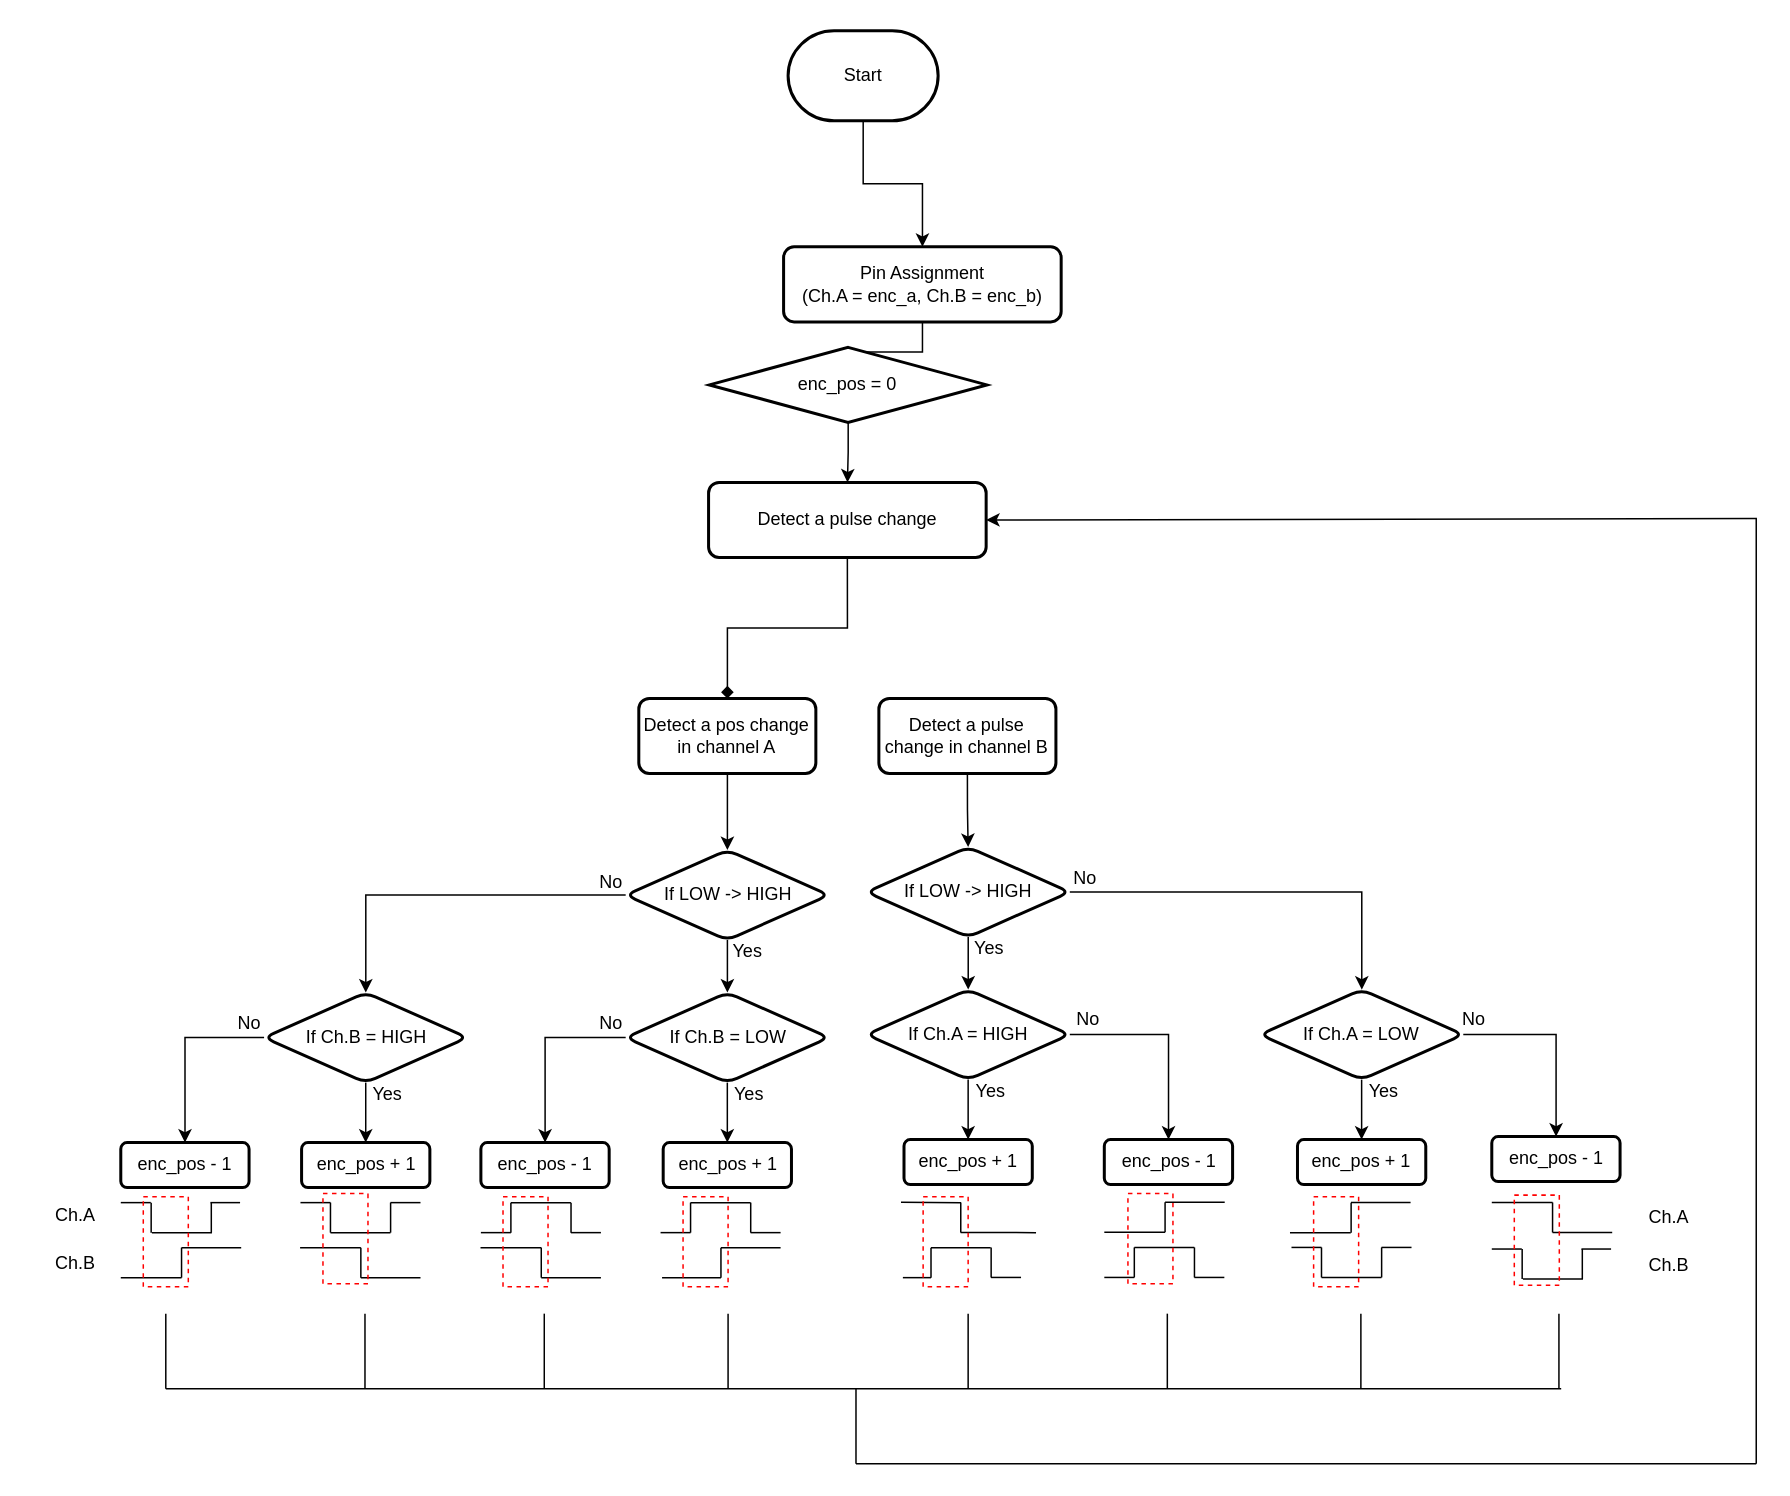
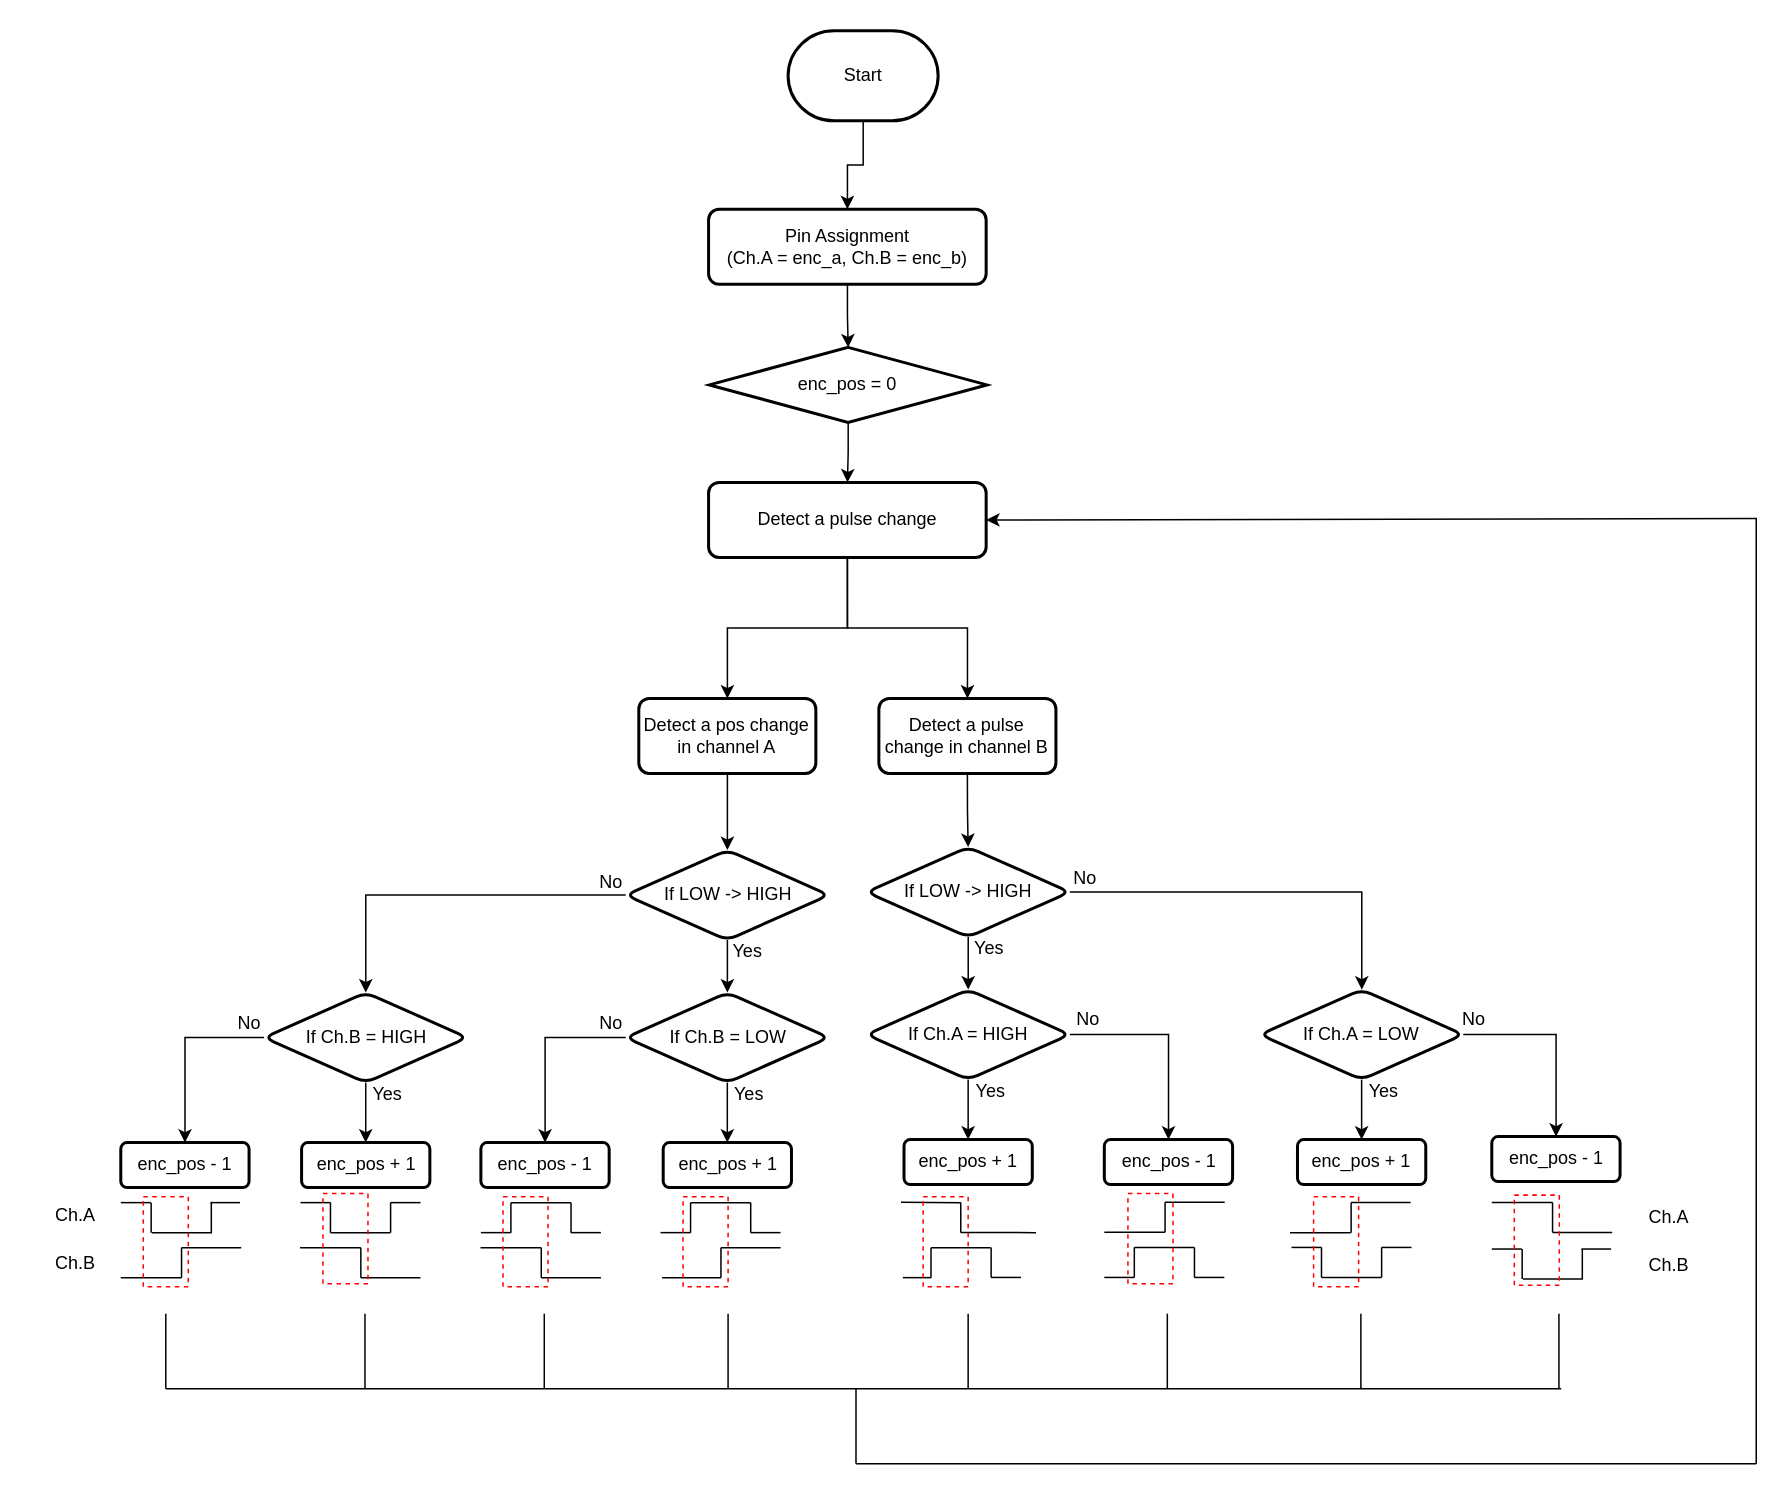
node "Pin Assignment (Ch.A = enc_a, Ch.B = enc_b)": moved (922, 284) -> (847, 247)
edge "Detect a pulse change" -> "Detect a pulse change in channel B": added
edge "Detect a pulse change" -> "Detect a pos change in channel A": arrowhead diamond -> classic
